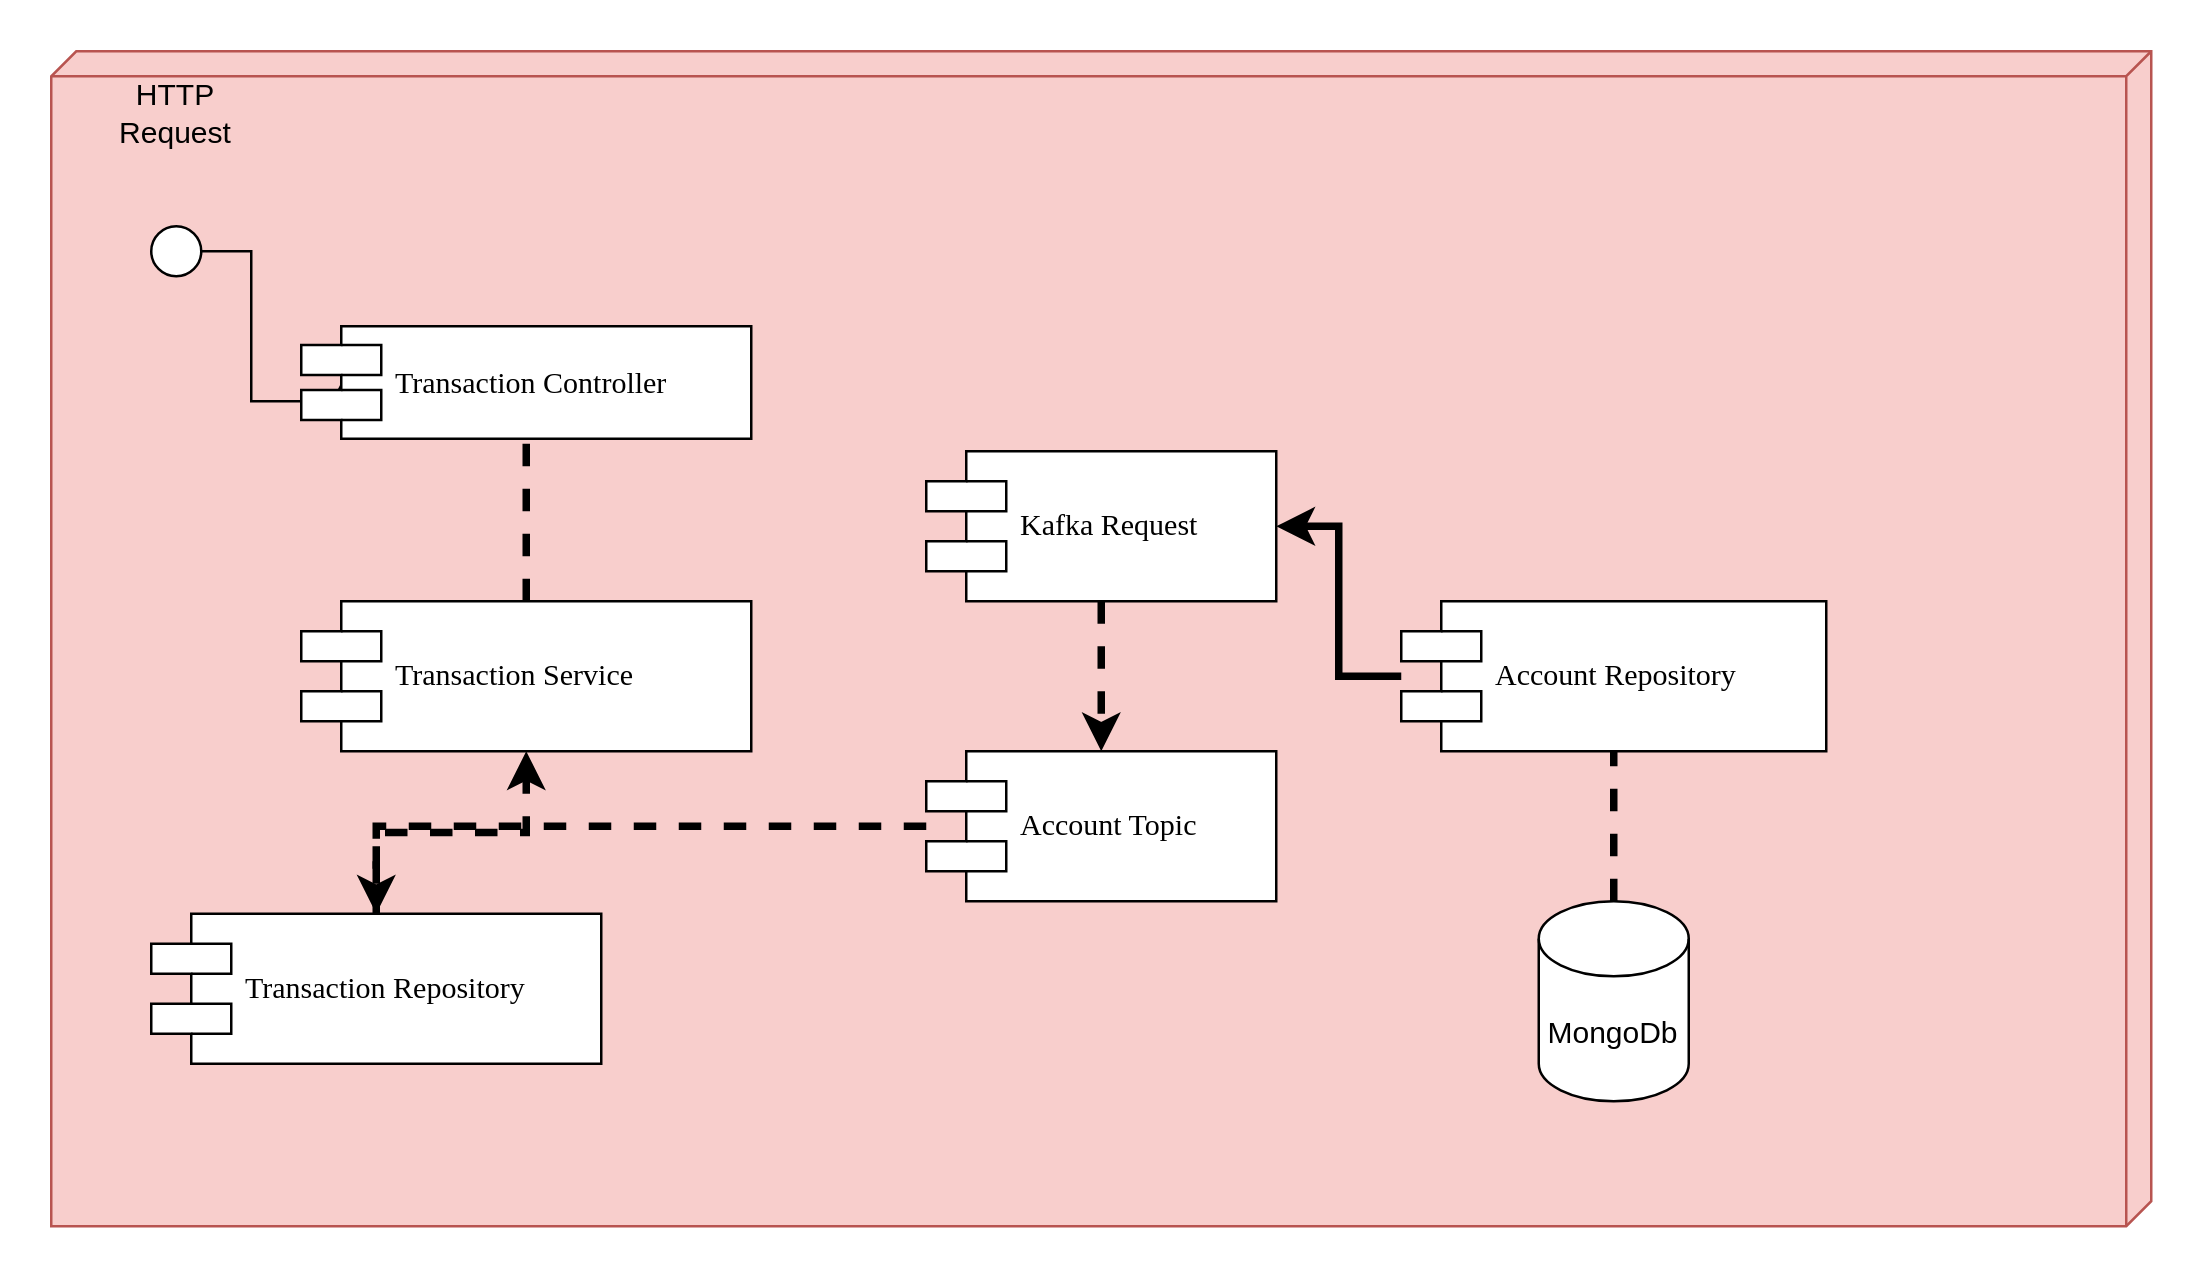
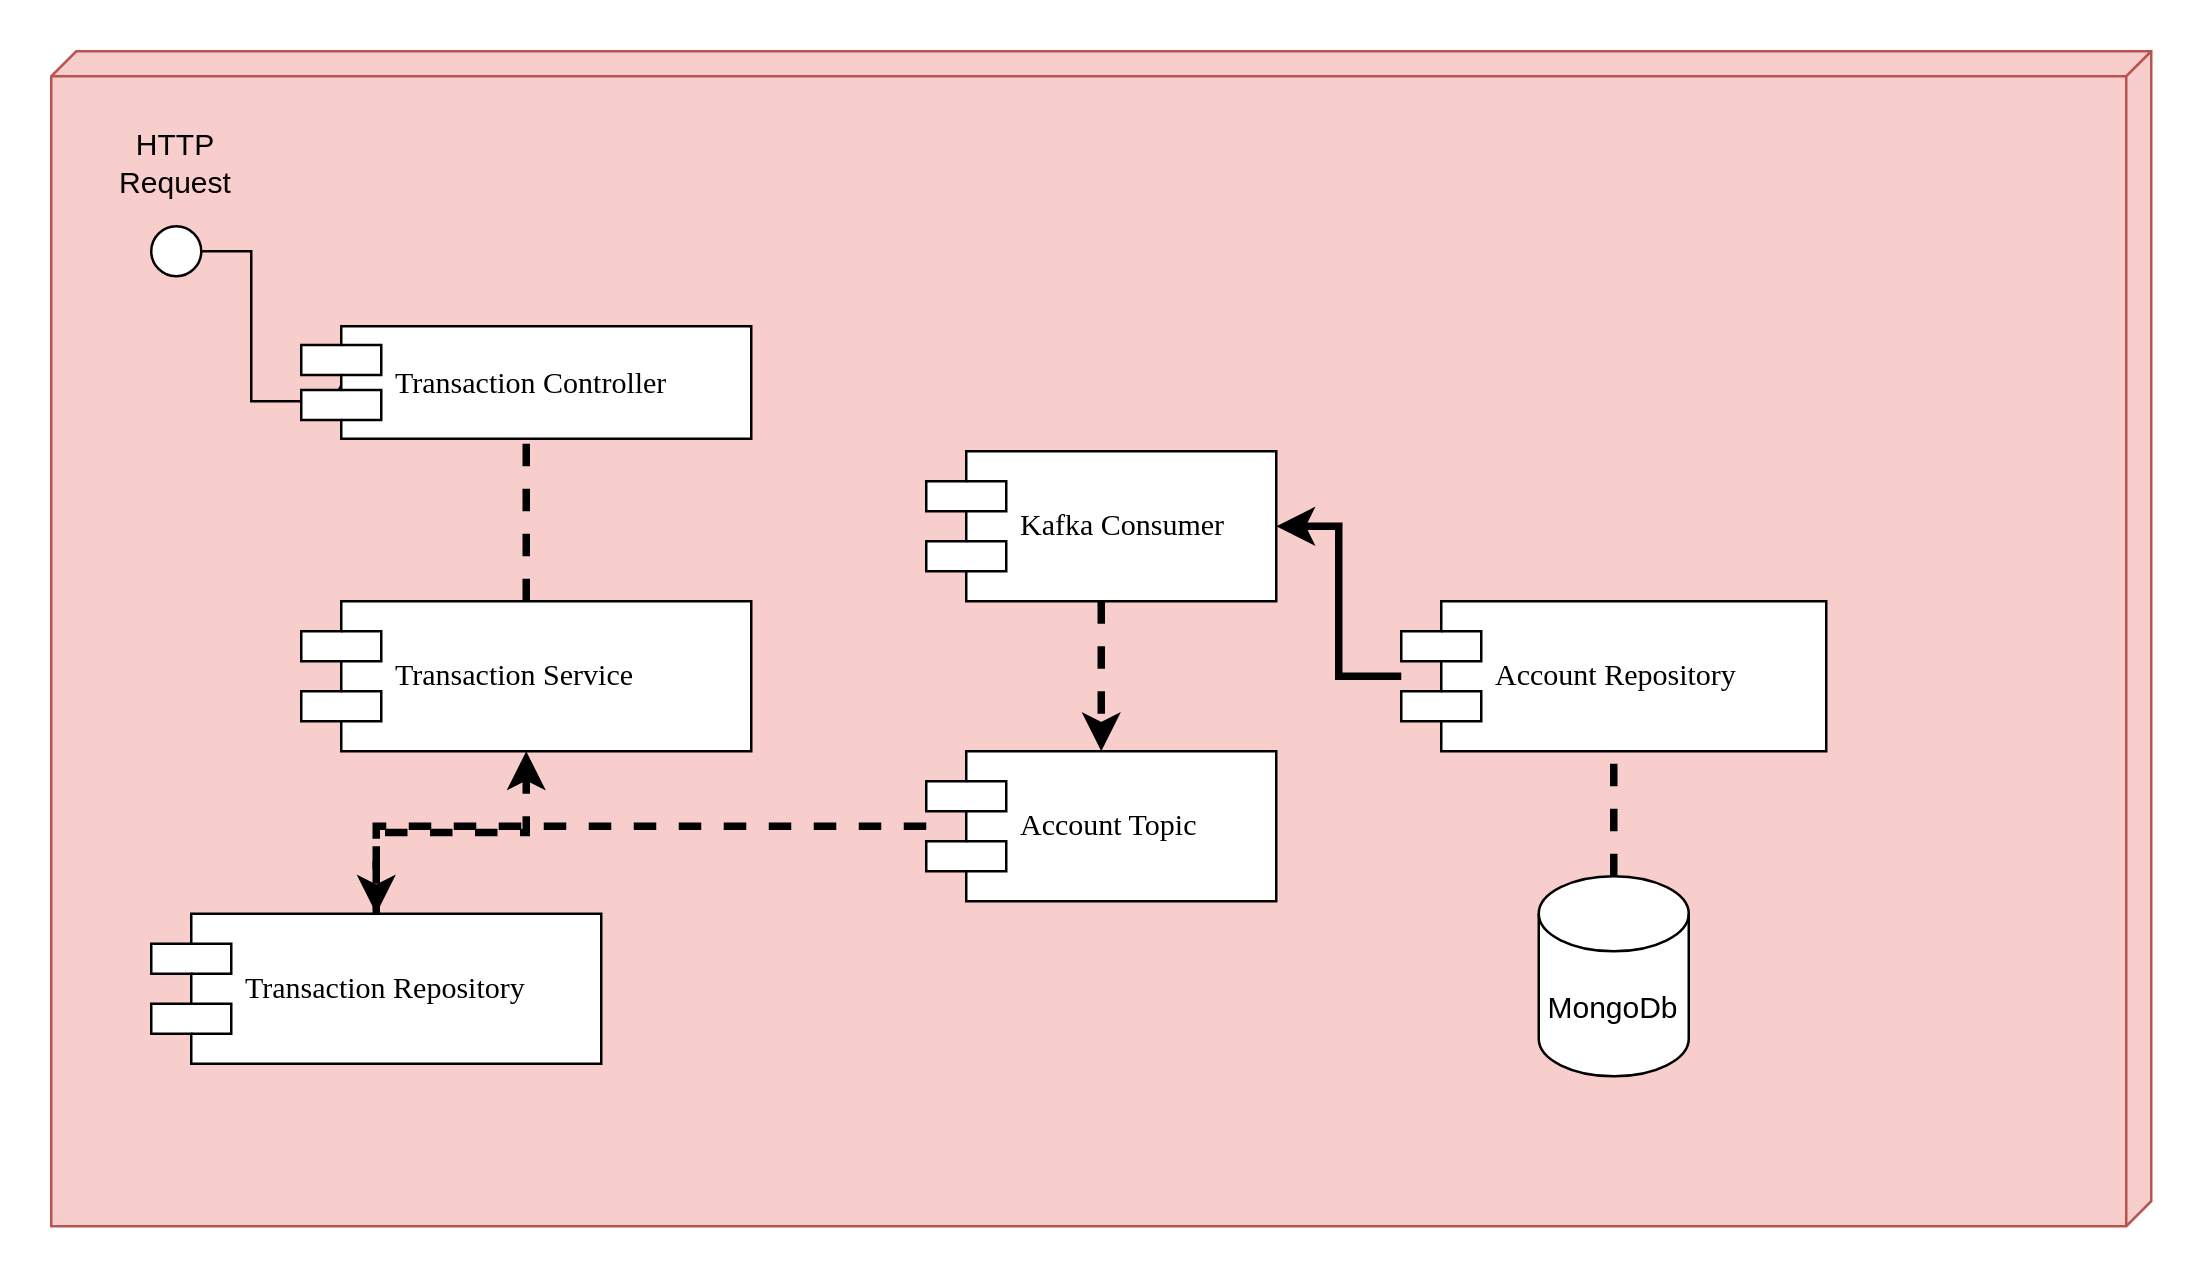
node "HTTP Request": moved (176, 114) -> (176, 164)
node "Kafka Request": label "Kafka Request" -> "Kafka Consumer"
node "MongoDb": moved (1614, 1001) -> (1614, 976)
